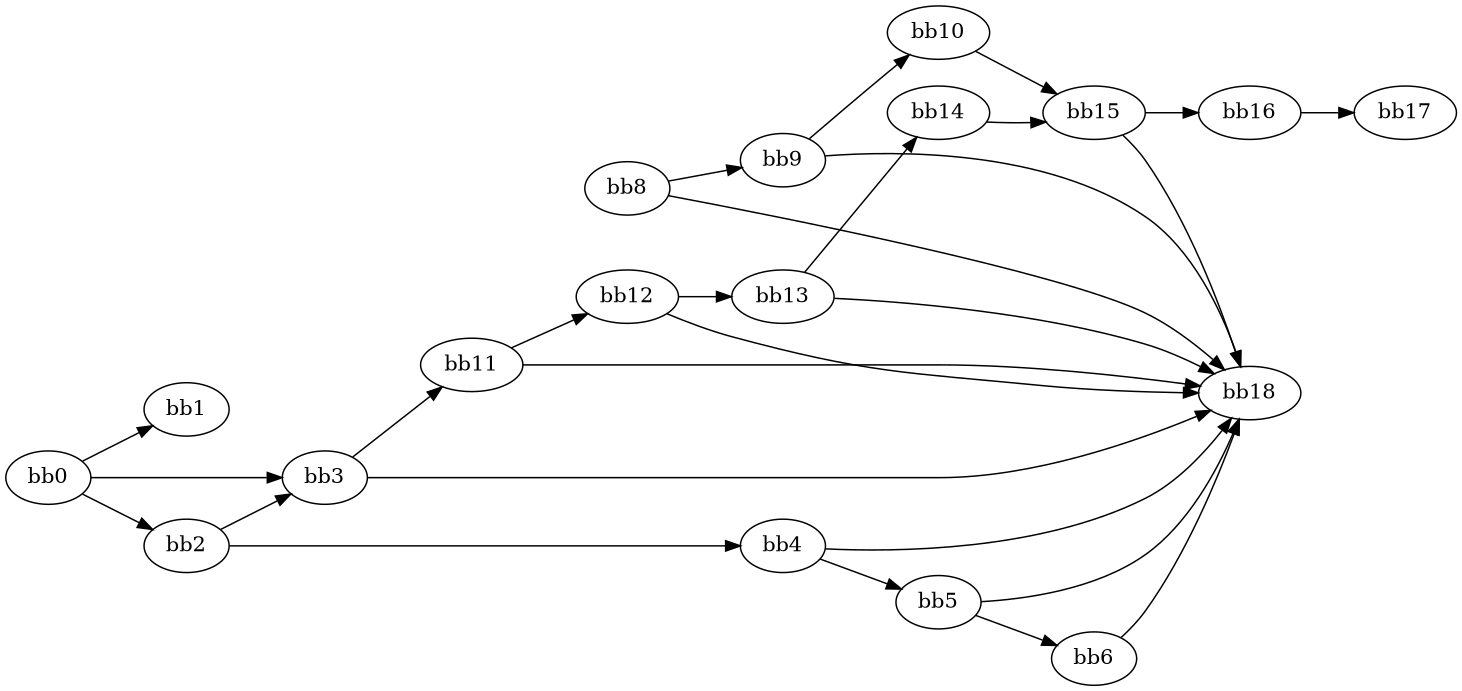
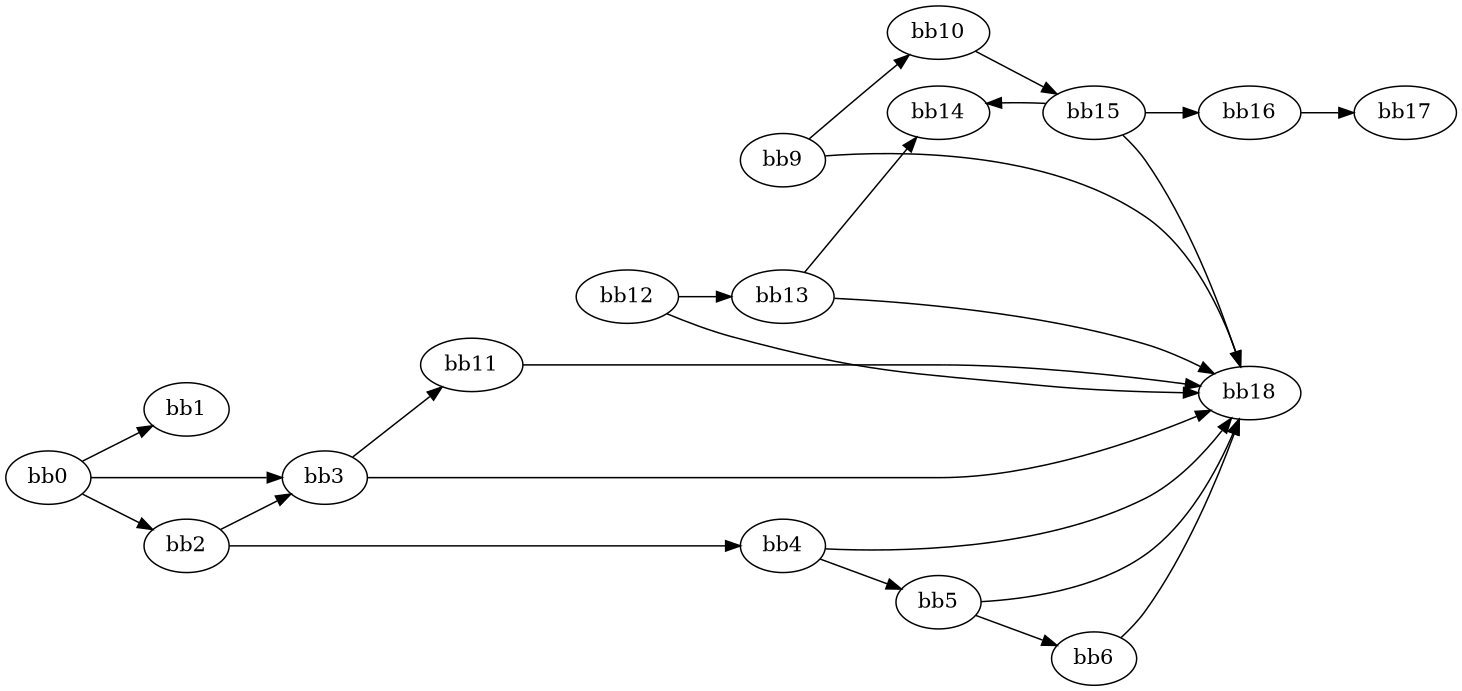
edge "bb14" -> "bb15": reversed
node "bb8": removed
edge "bb11" -> "bb12": removed
